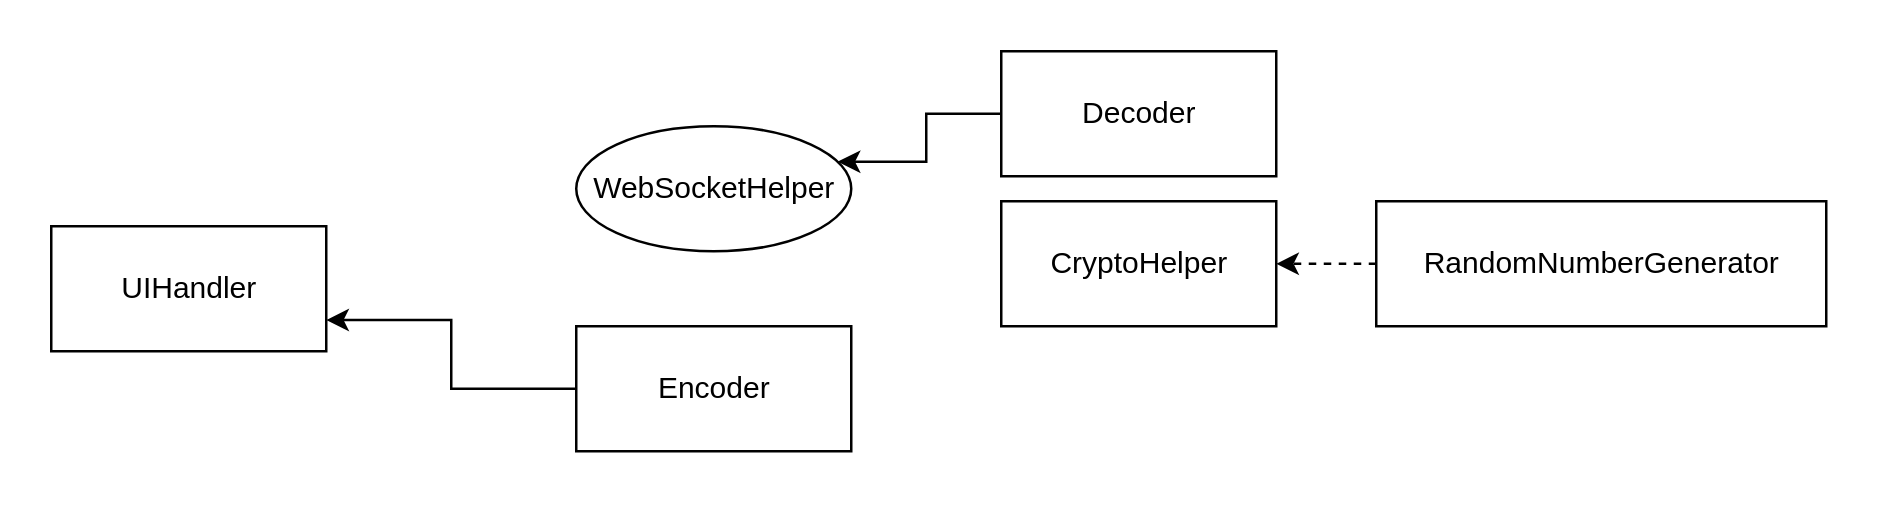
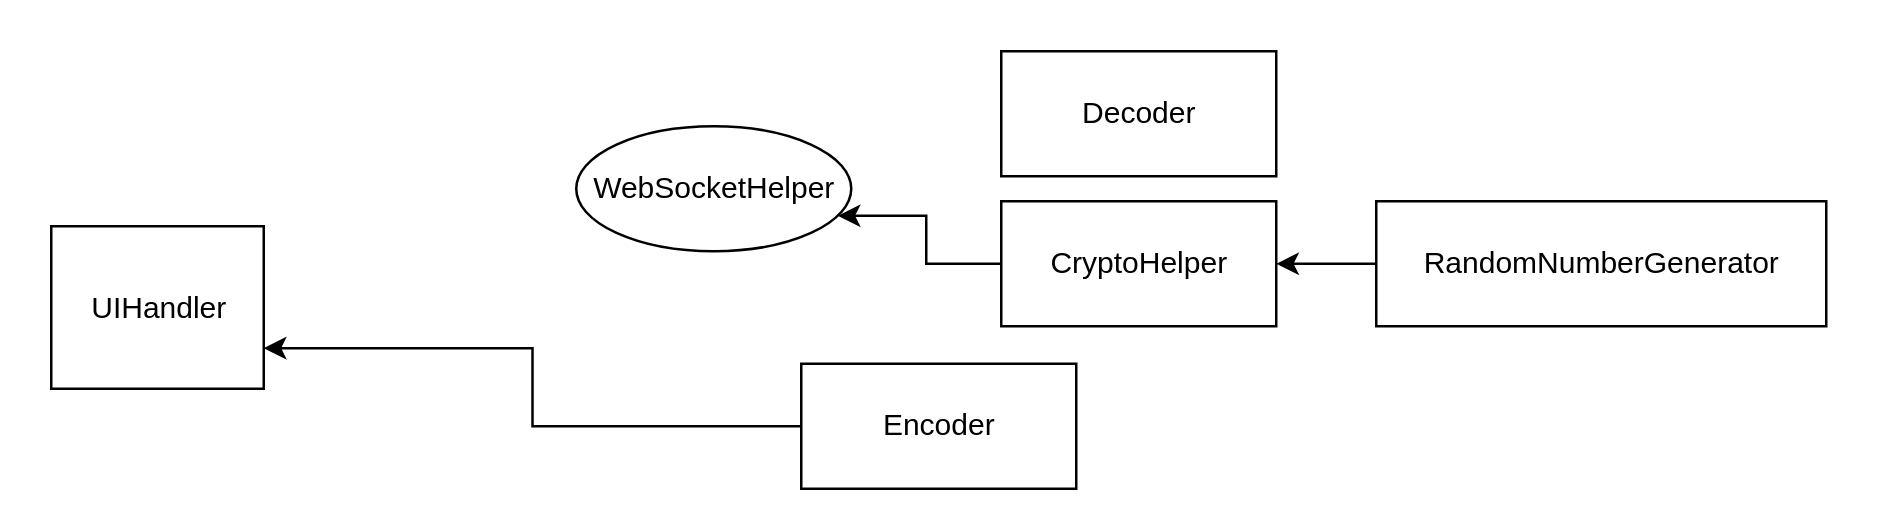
edge "Decoder" -> "WebSocketHelper": removed
edge "CryptoHelper" -> "WebSocketHelper": added
edge "RandomNumberGenerator" -> "CryptoHelper": style dashed -> solid
node "UIHandler": size 275x125 -> 213x163
node "Encoder": moved (714, 389) -> (939, 426)
